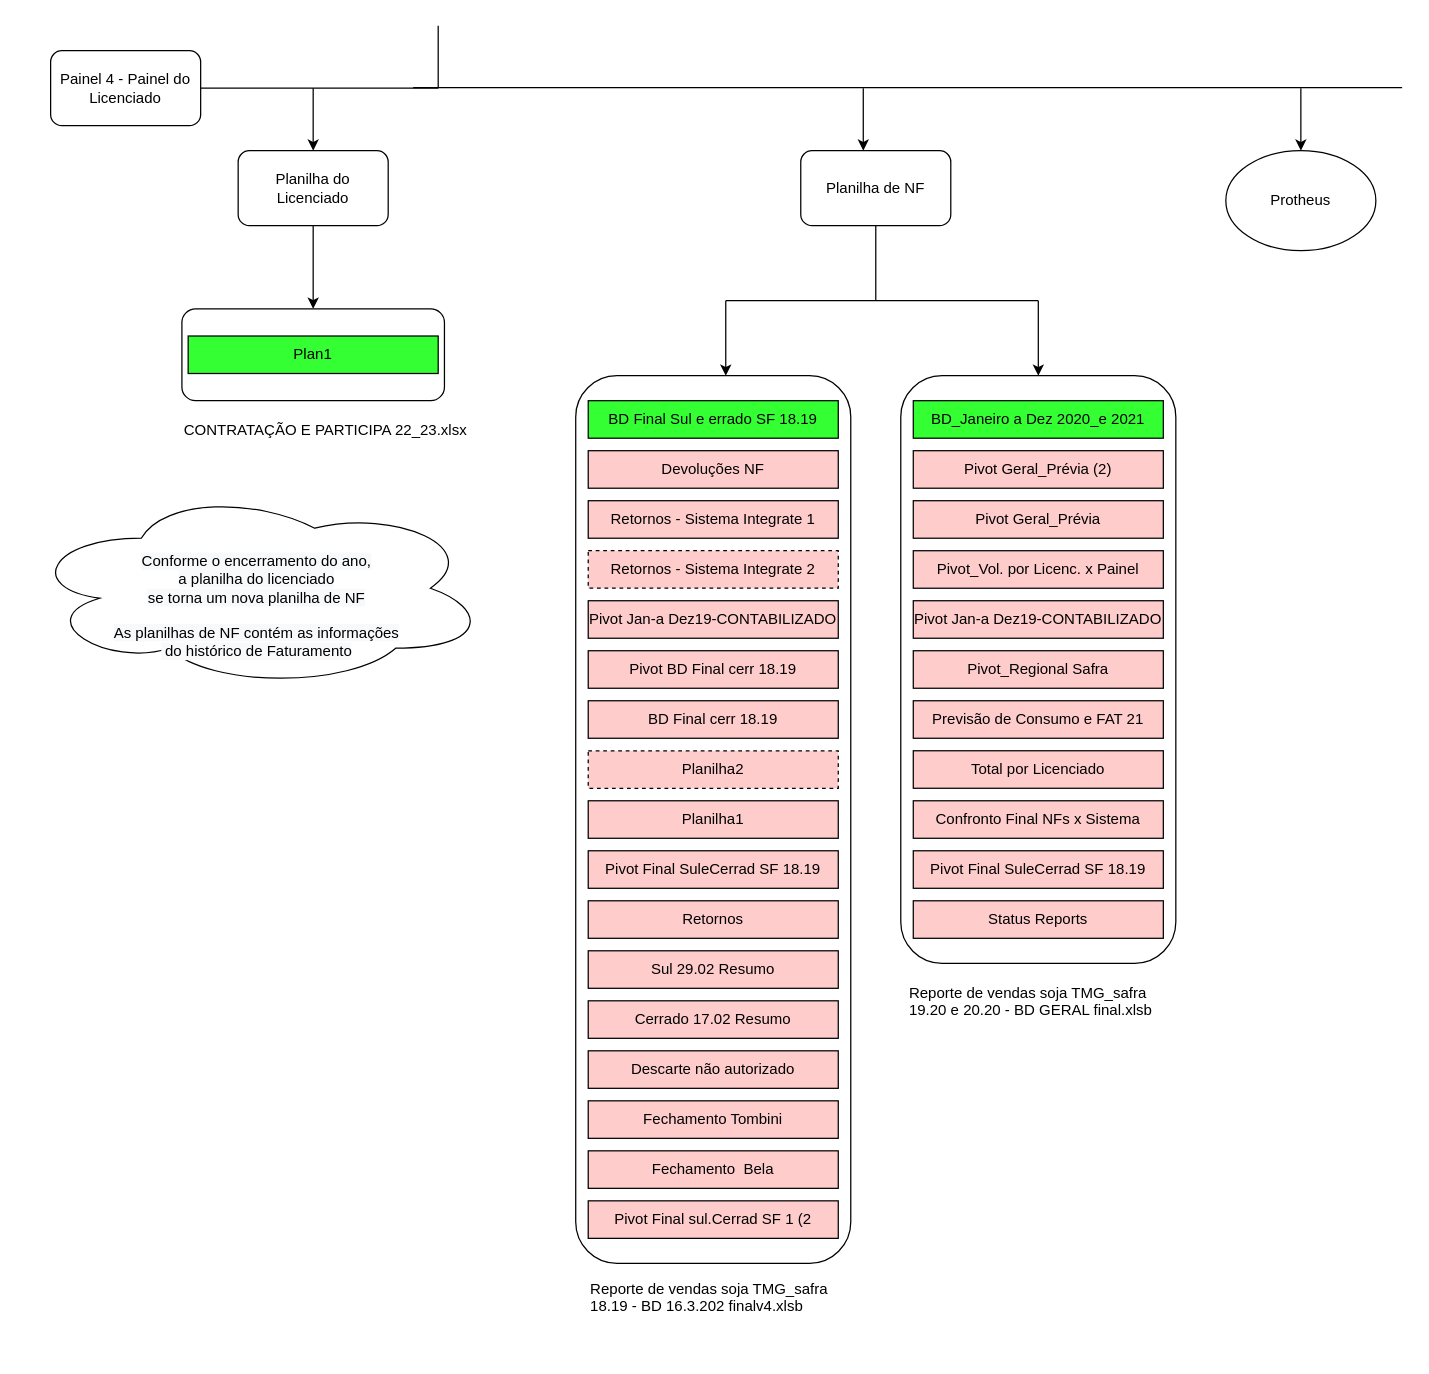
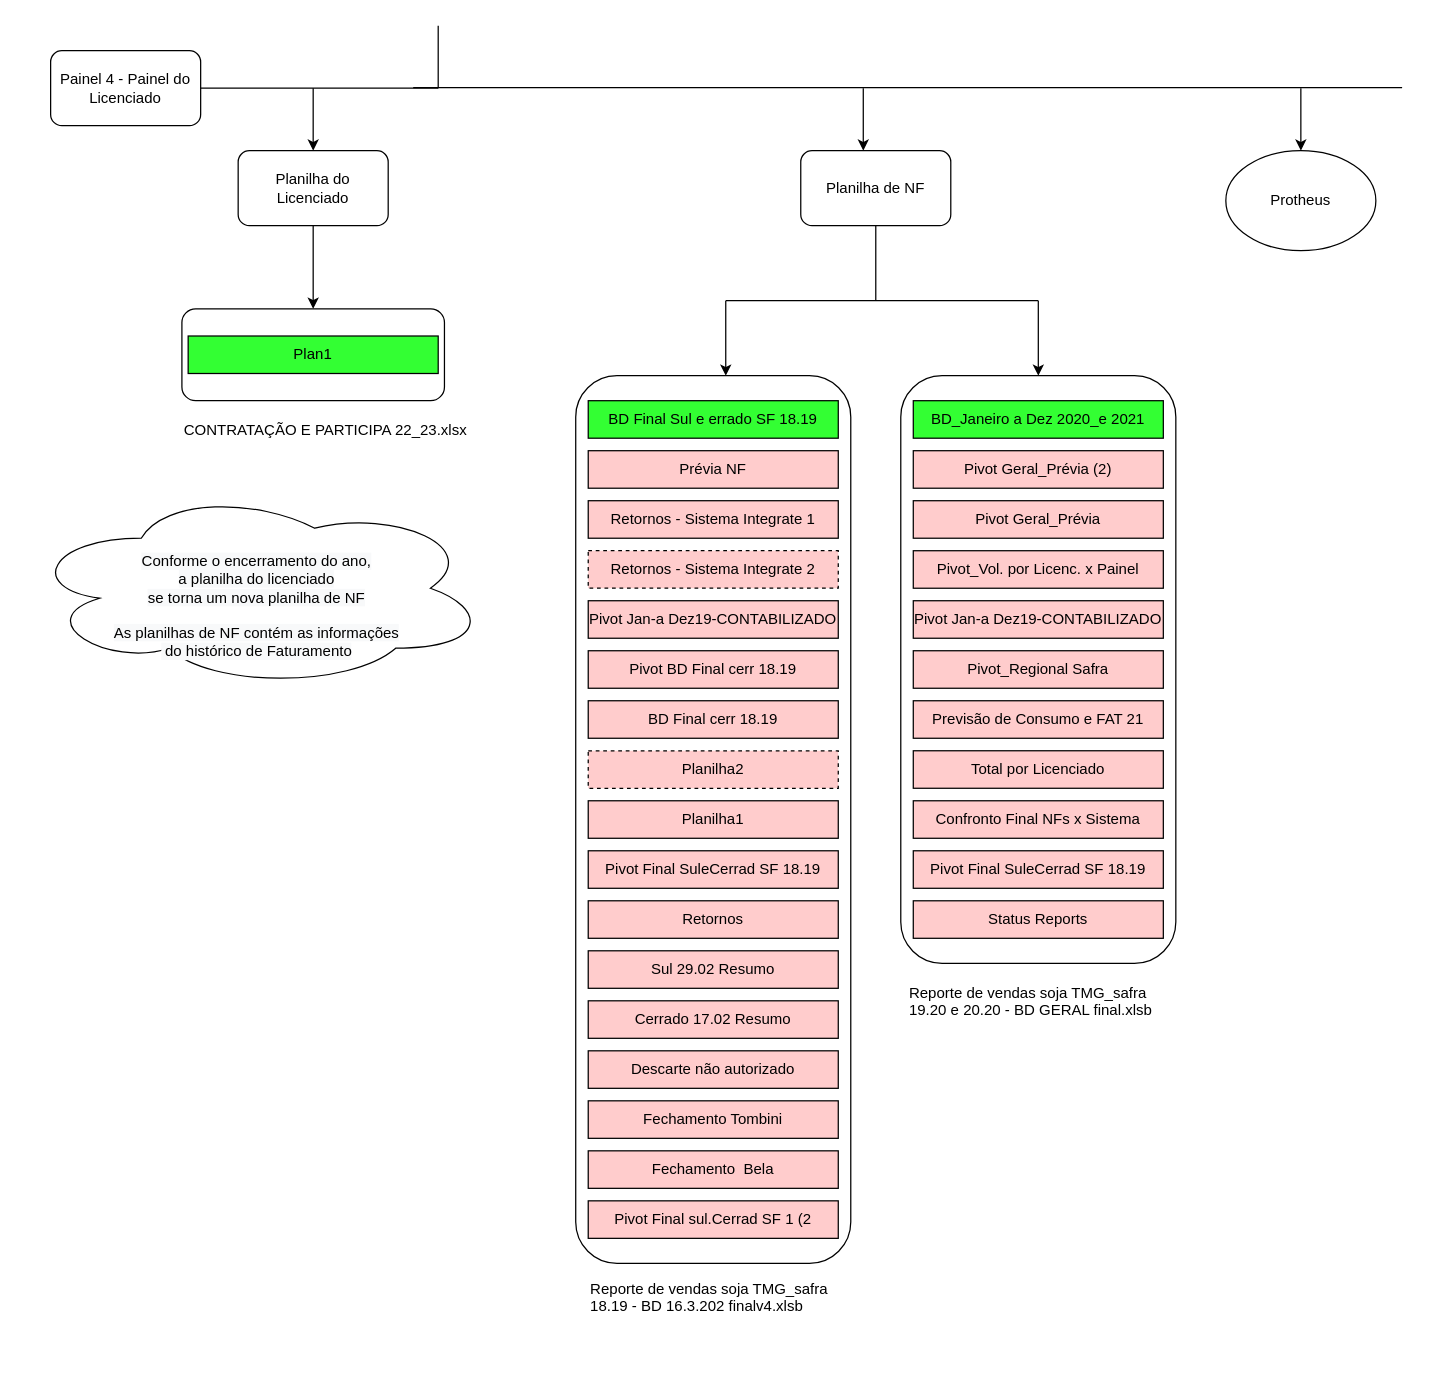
node "Devoluções NF": label "Devoluções NF" -> "Prévia NF"
